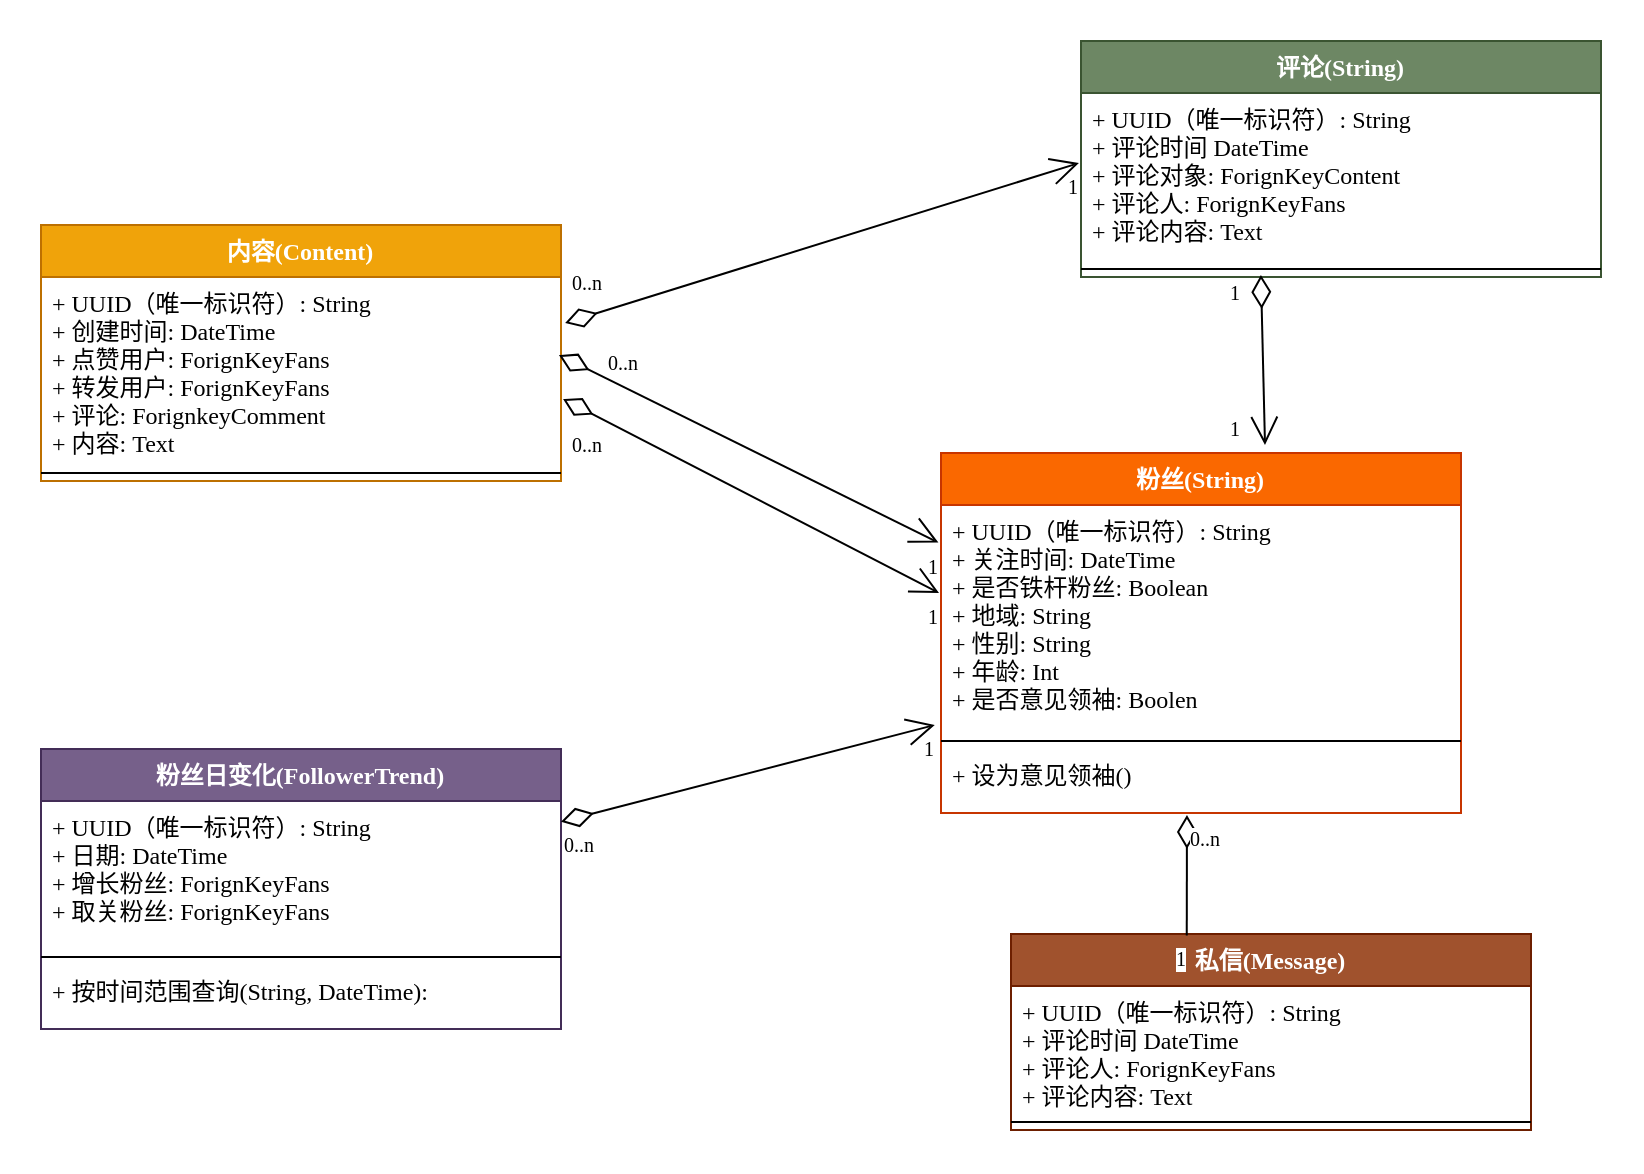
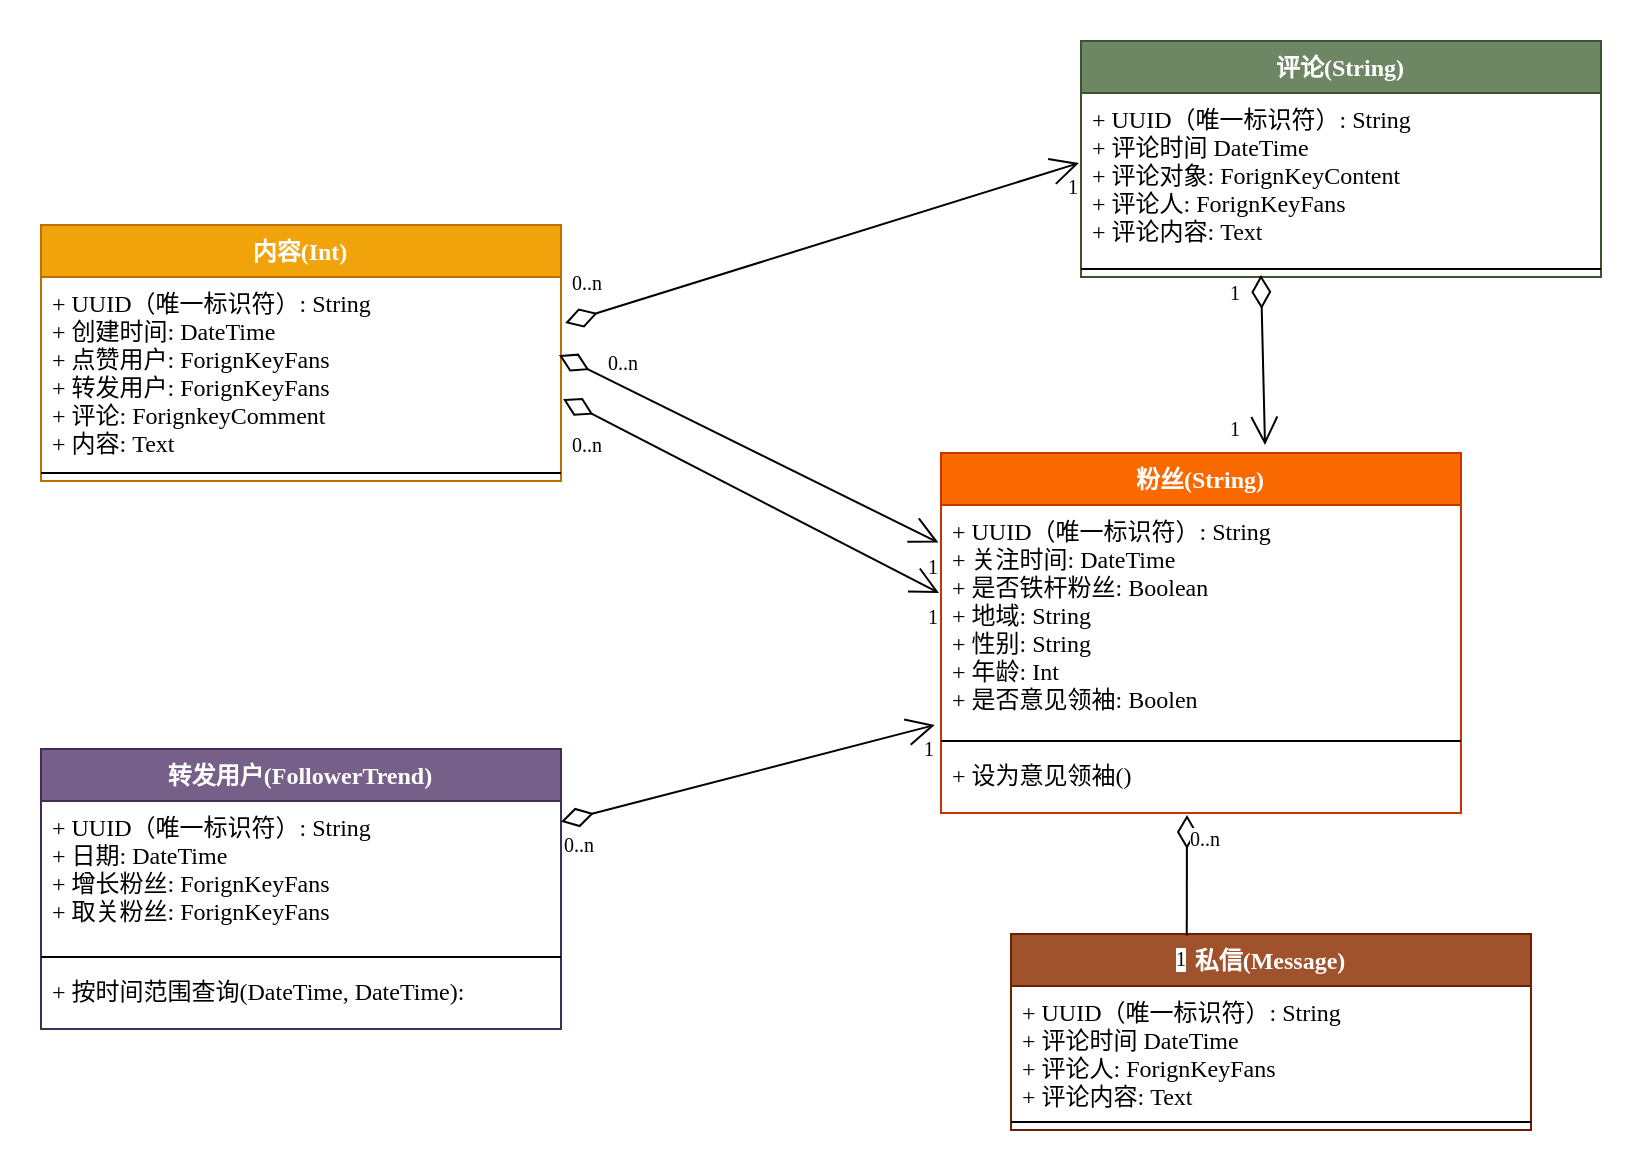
node "内容(Content)": label "内容(Content)" -> "内容(Int)"
node "粉丝日变化(FollowerTrend)": label "粉丝日变化(FollowerTrend)" -> "转发用户(FollowerTrend)"
node "+ 按时间范围查询(String, DateTime):": label "+ 按时间范围查询(String, DateTime):" -> "+ 按时间范围查询(DateTime, DateTime):"
